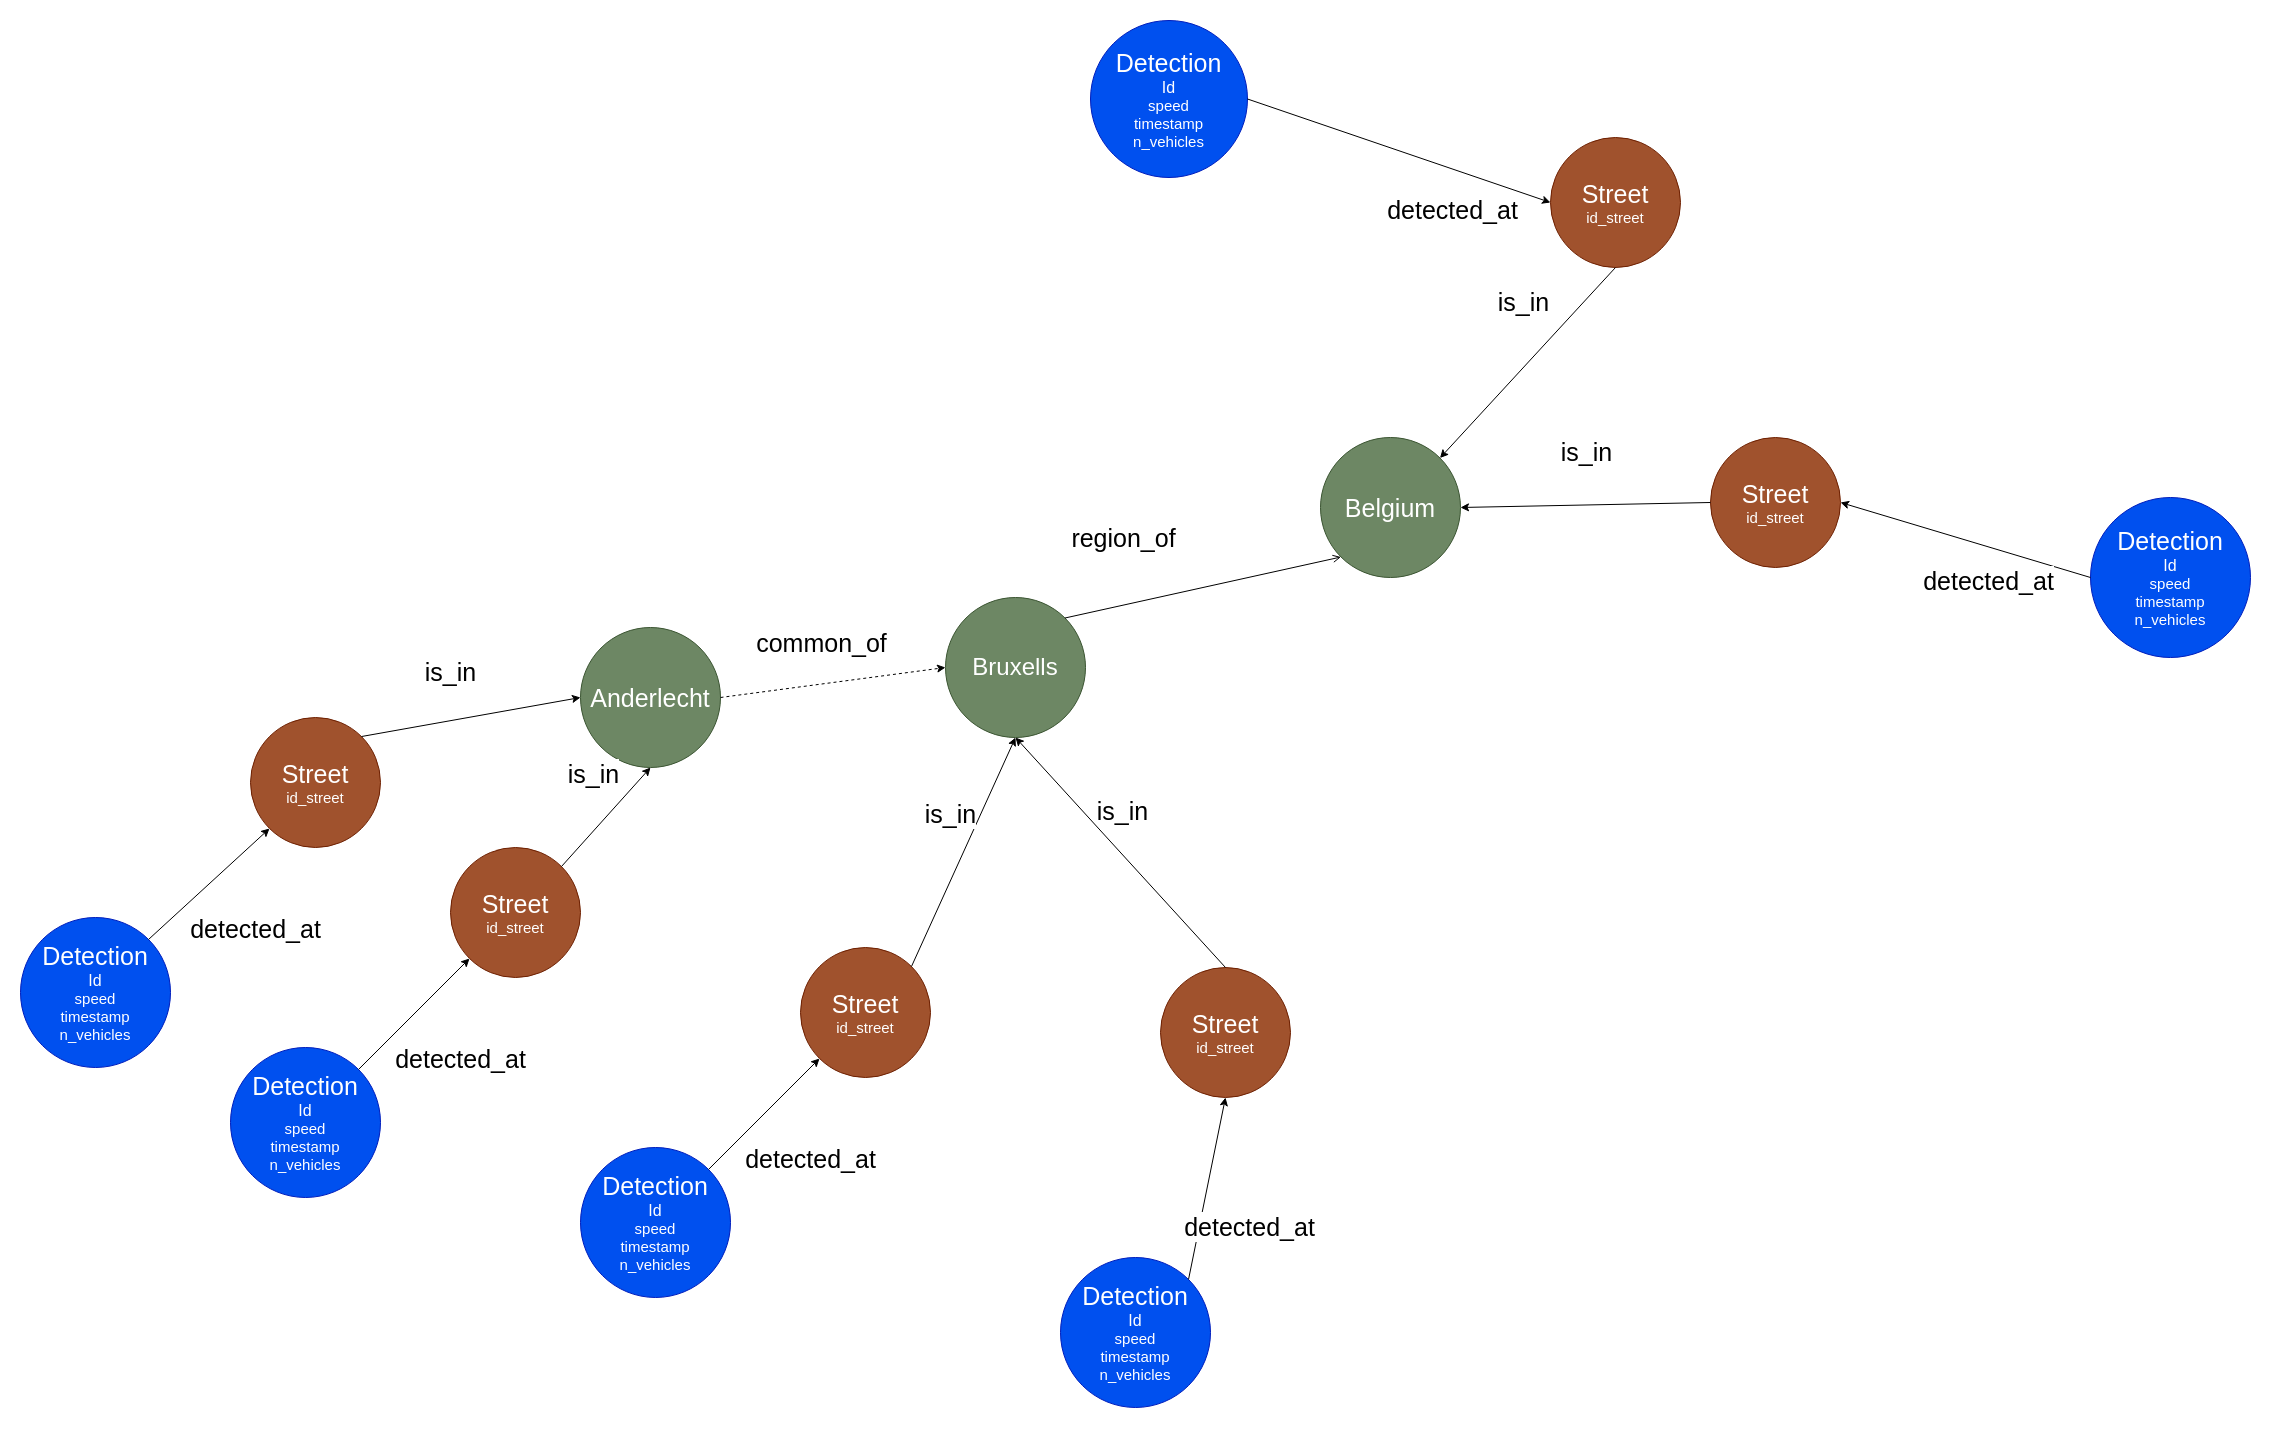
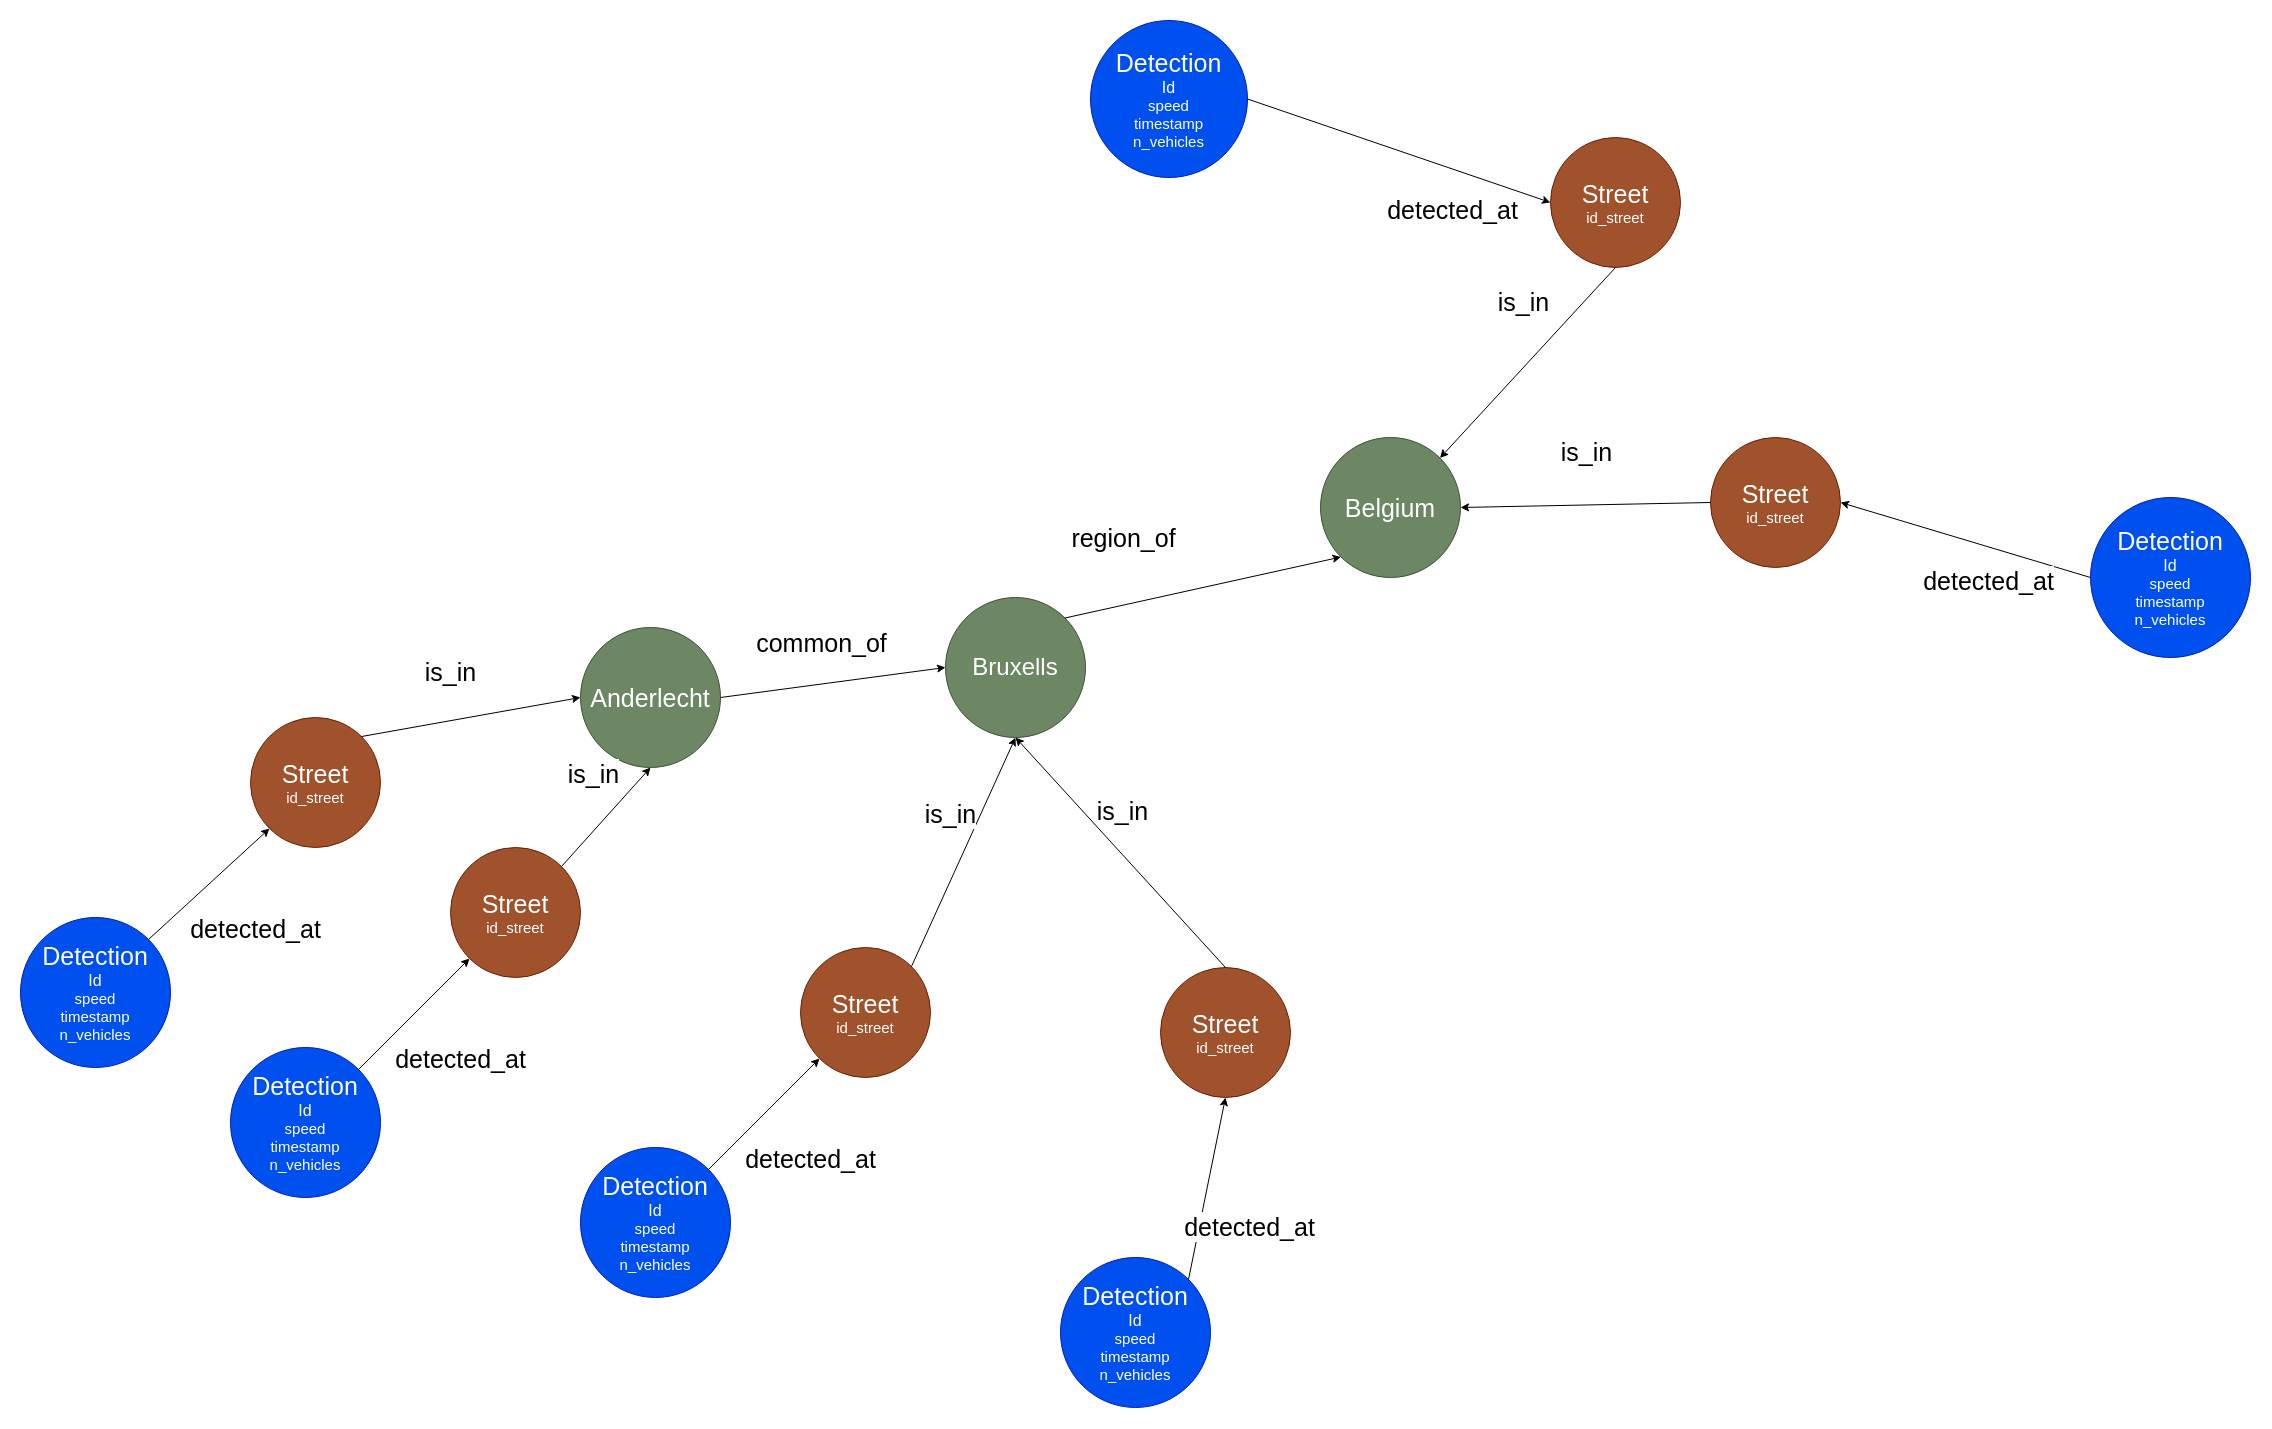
edge "Bruxells" -> "Belgium": arrowhead open -> classic
edge "Anderlecht" -> "Bruxells": style dashed -> solid
